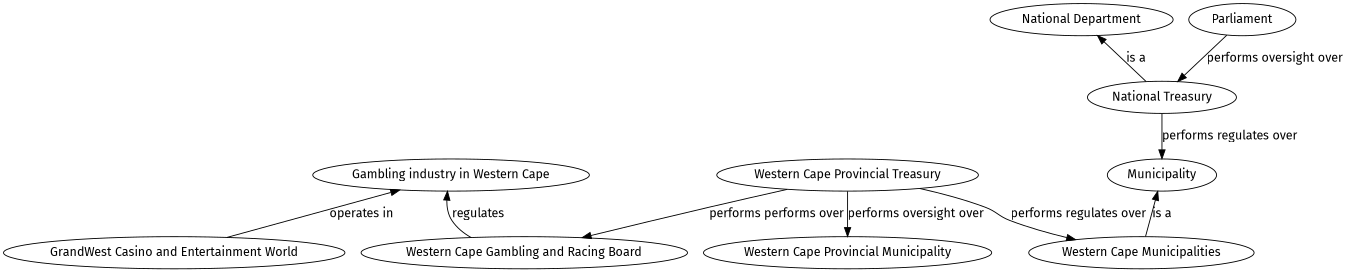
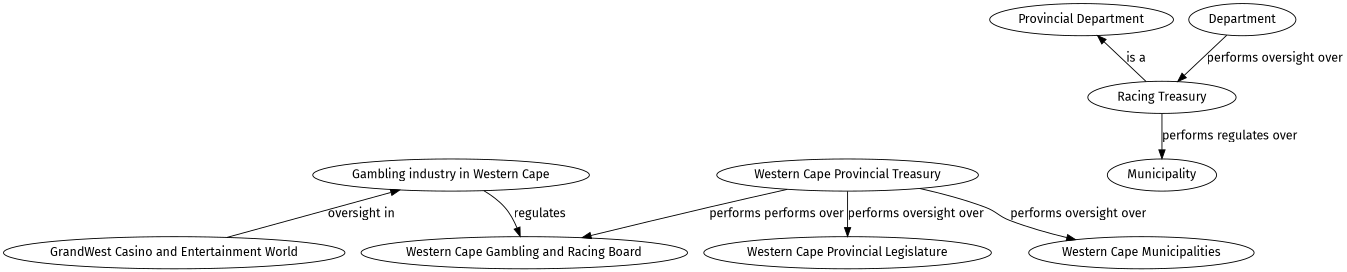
node "National Department": label "National Department" -> "Provincial Department"
node "Parliament": label "Parliament" -> "Department"
node "National Treasury": label "National Treasury" -> "Racing Treasury"
edge "GrandWest Casino and Entertainment World" -> "Gambling industry in Western Cape": label "operates in" -> "oversight in"
edge "Western Cape Provincial Treasury" -> "Western Cape Municipalities": label "performs regulates over" -> "performs oversight over"
edge "Western Cape Municipalities" -> "Municipality": removed, label "is a"
edge "Western Cape Gambling and Racing Board" -> "Gambling industry in Western Cape": reversed
node "Western Cape Provincial Municipality": label "Western Cape Provincial Municipality" -> "Western Cape Provincial Legislature"
